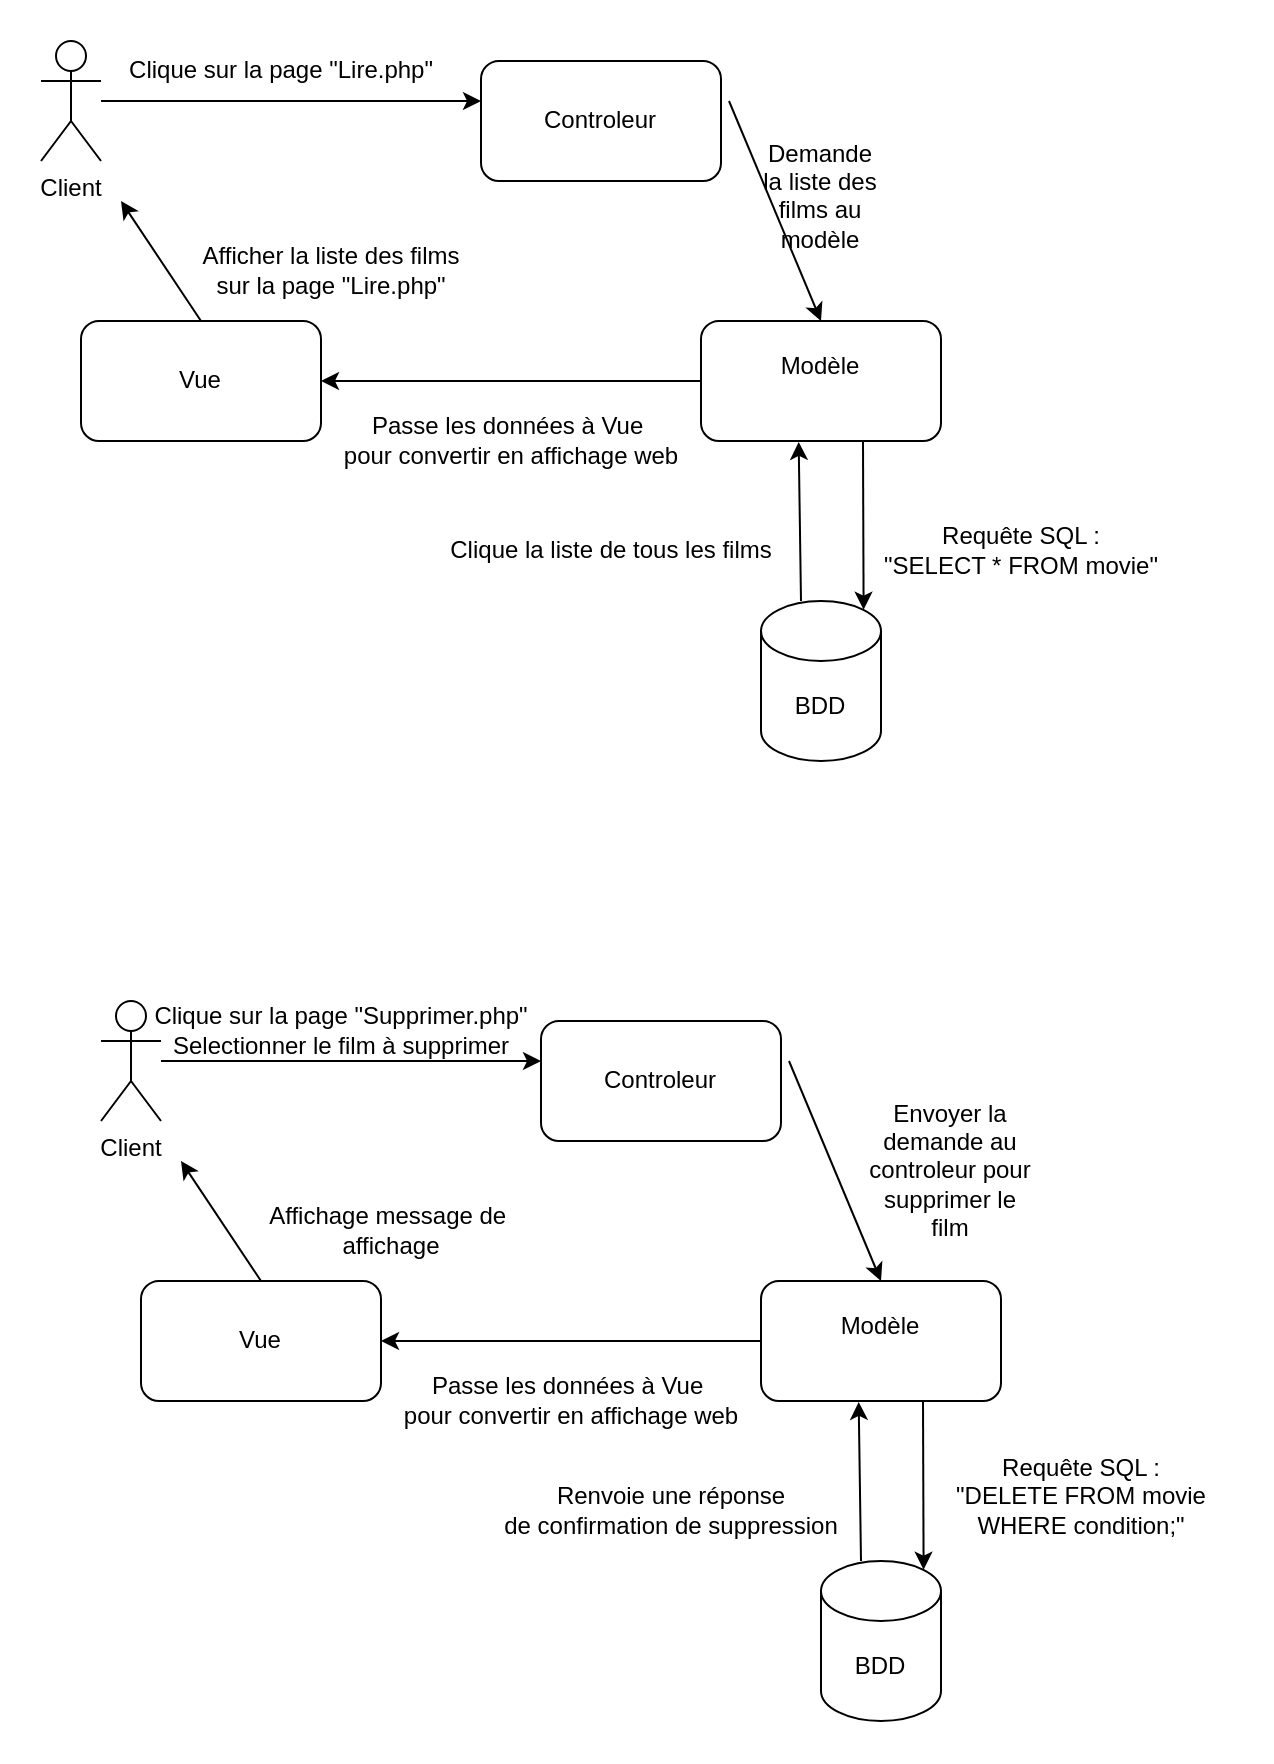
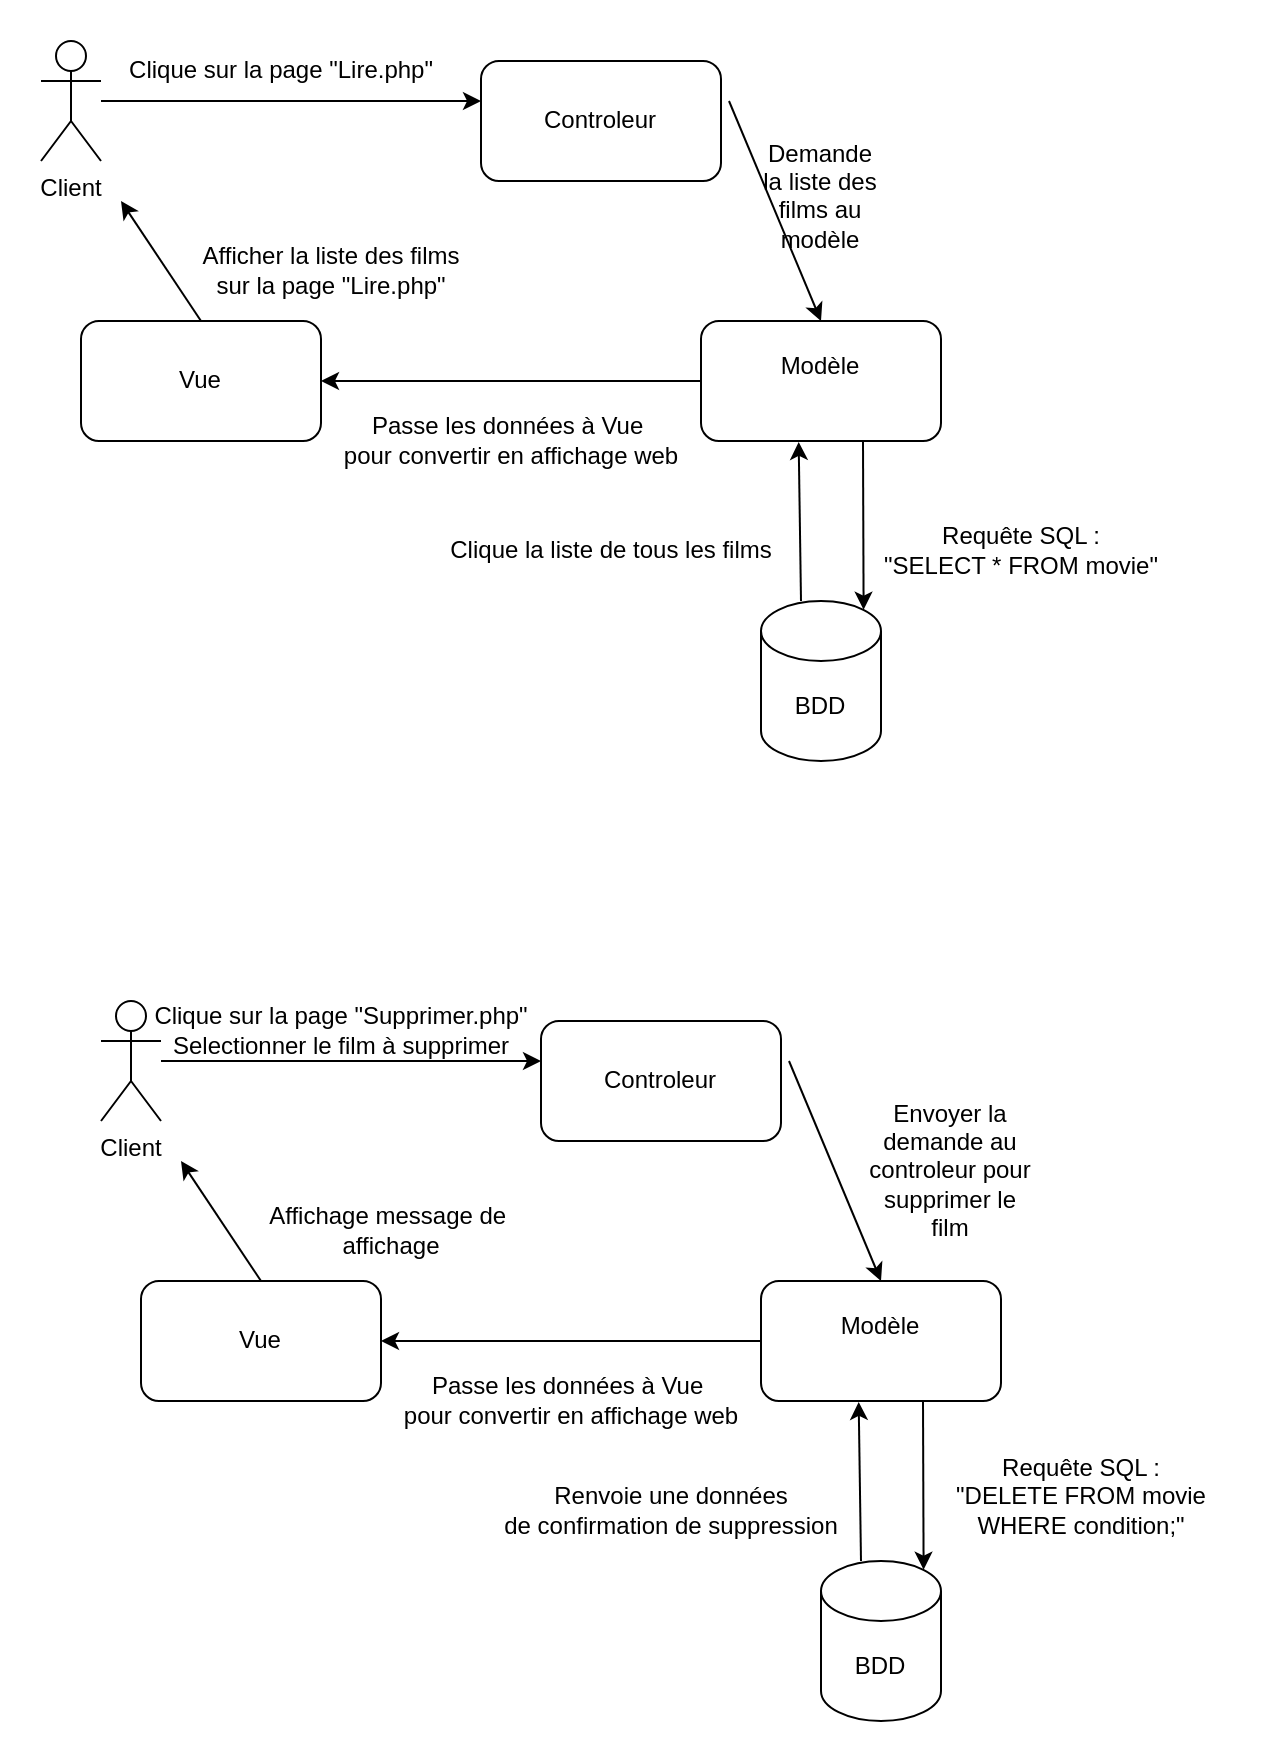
node "Renvoie une réponse de confirmation de suppression": label "Renvoie une réponse de confirmation de suppression" -> "Renvoie une données de confirmation de suppression"
